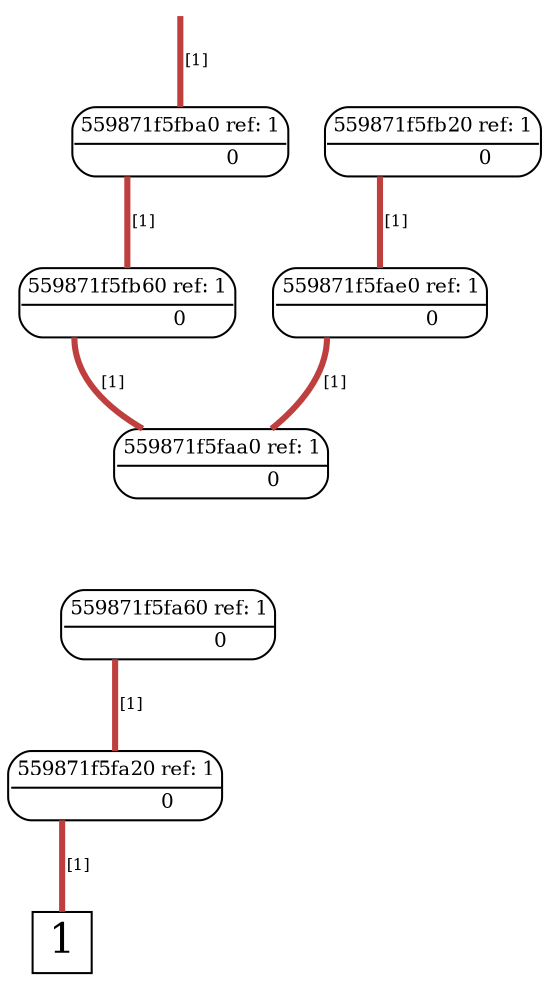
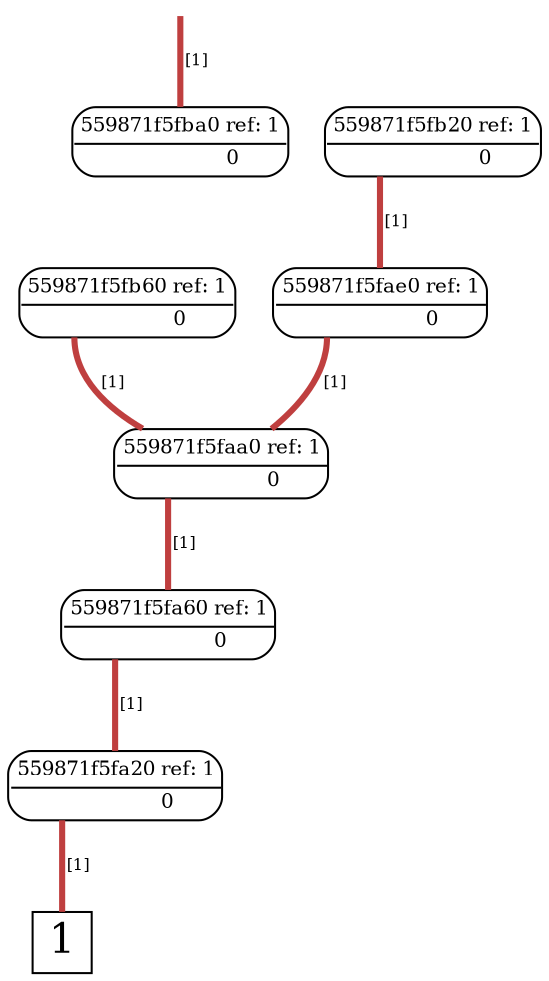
edge "559871f5fba0 ref: 1" -- "559871f5fb60 ref: 1": removed, label "[1]"
edge "559871f5faa0 ref: 1" -- "559871f5fa60 ref: 1": added, label "[1]"
